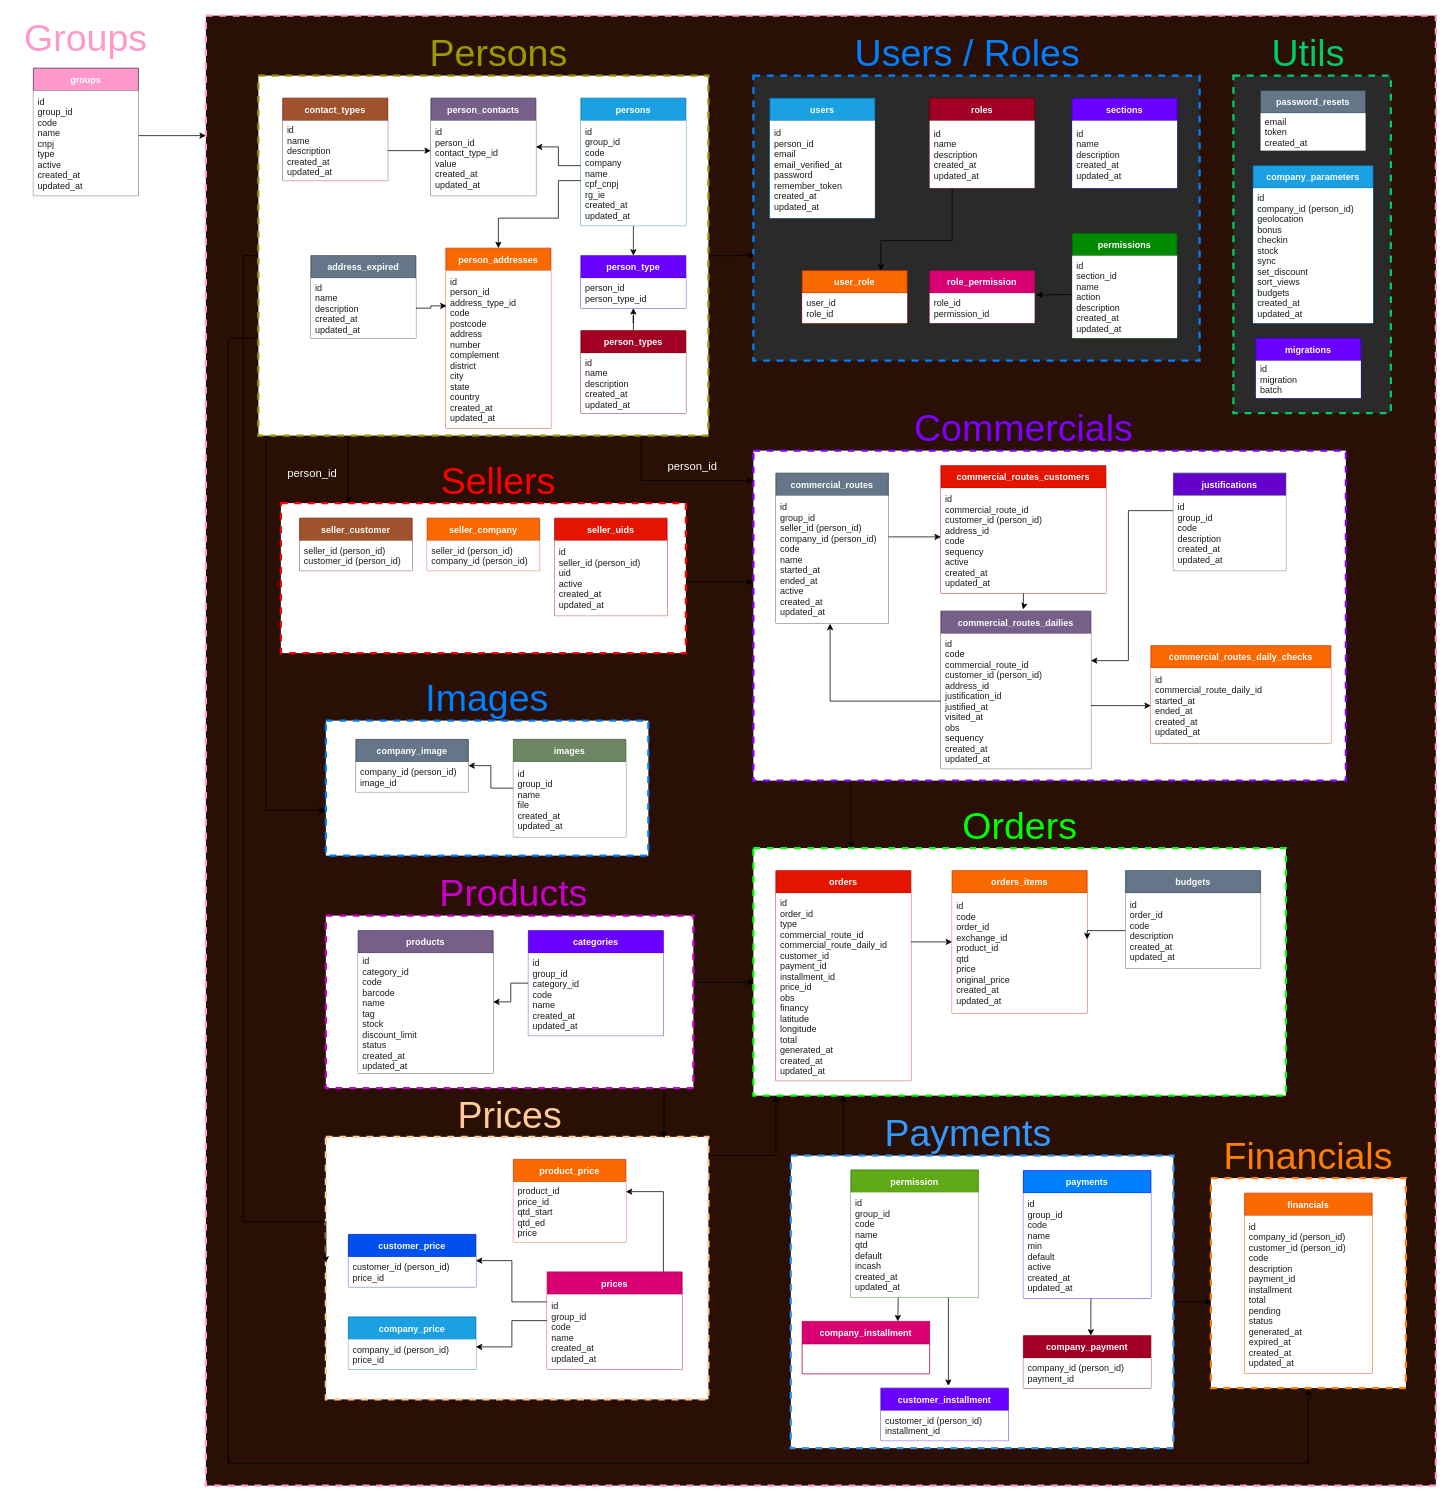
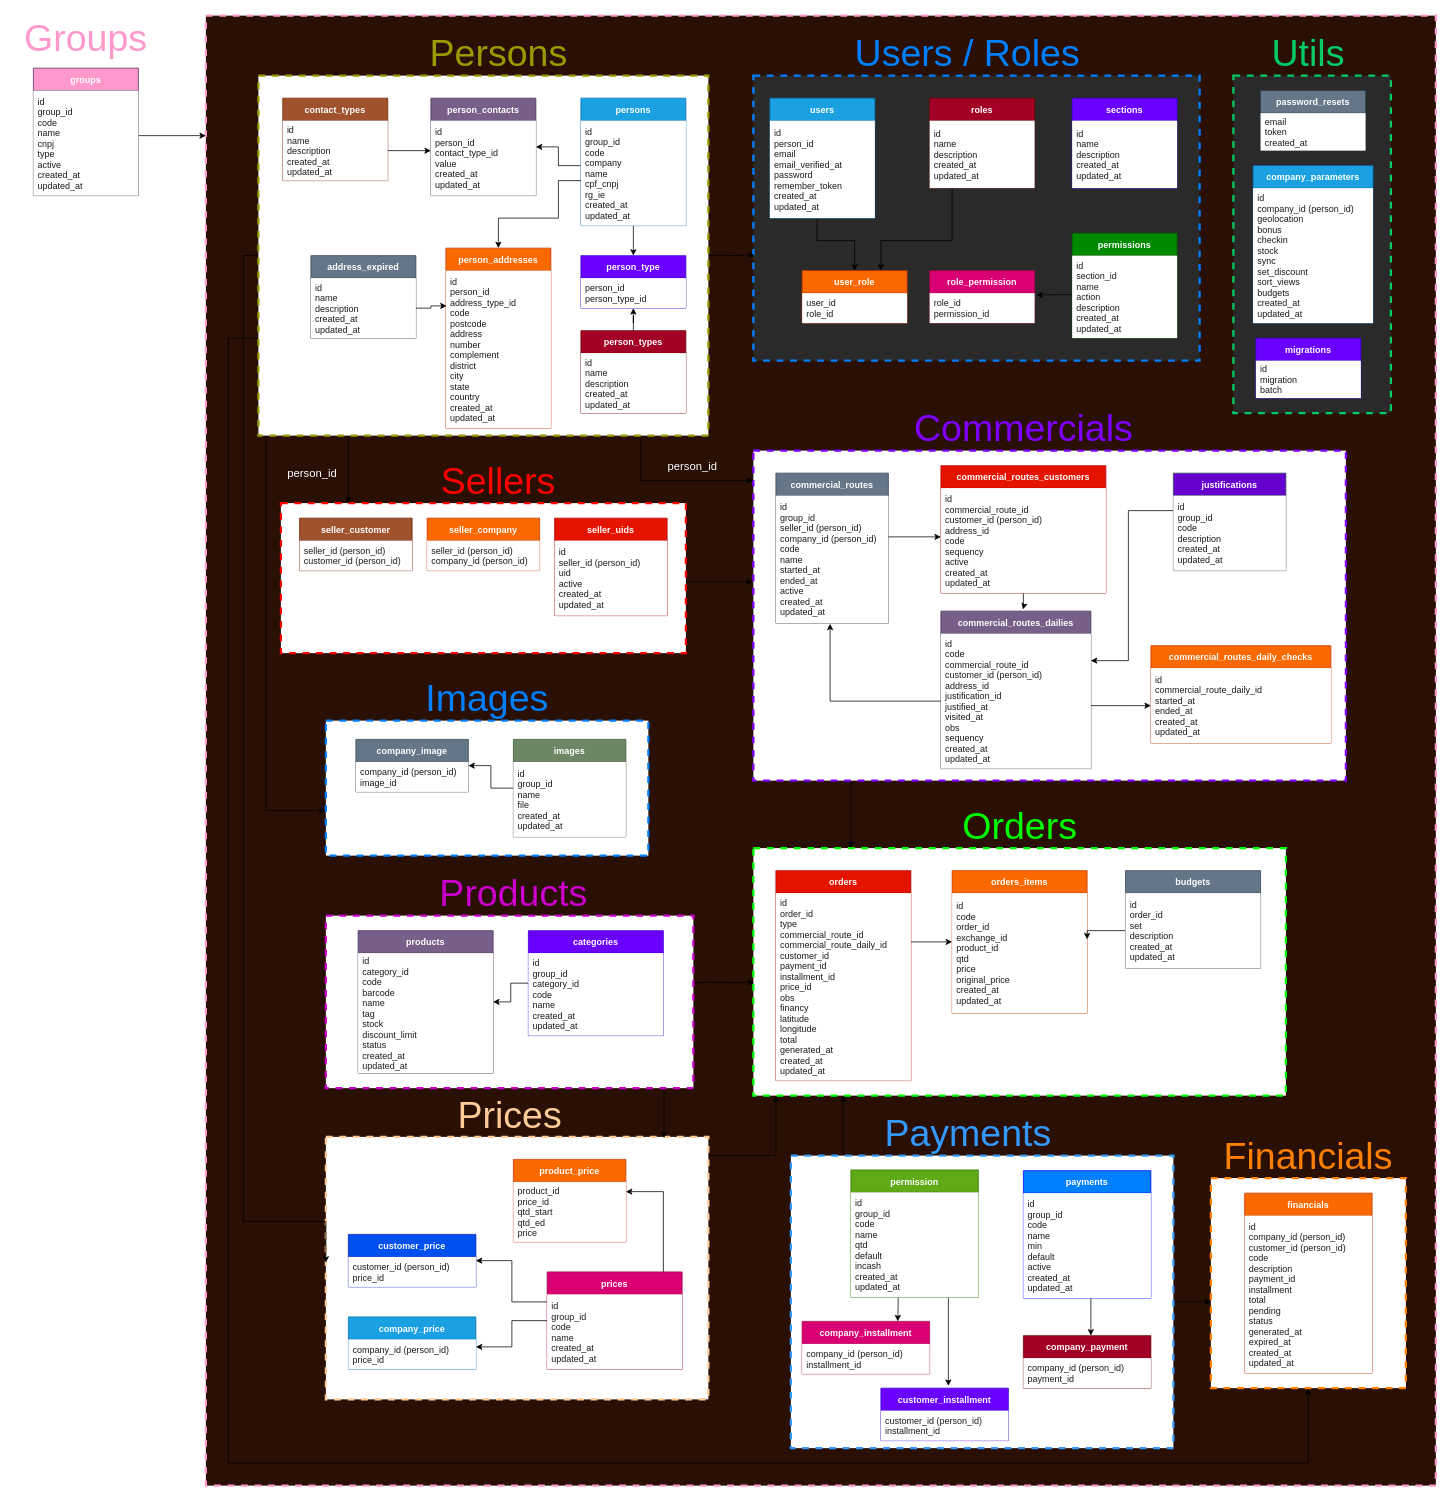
edge "users" -> "user_role": added
node "id order_id code description created_at updated_at": label "id order_id code description created_at updated_at" -> "id order_id set description created_at updated_at"
node "company_id (person_id) installment_id": added
